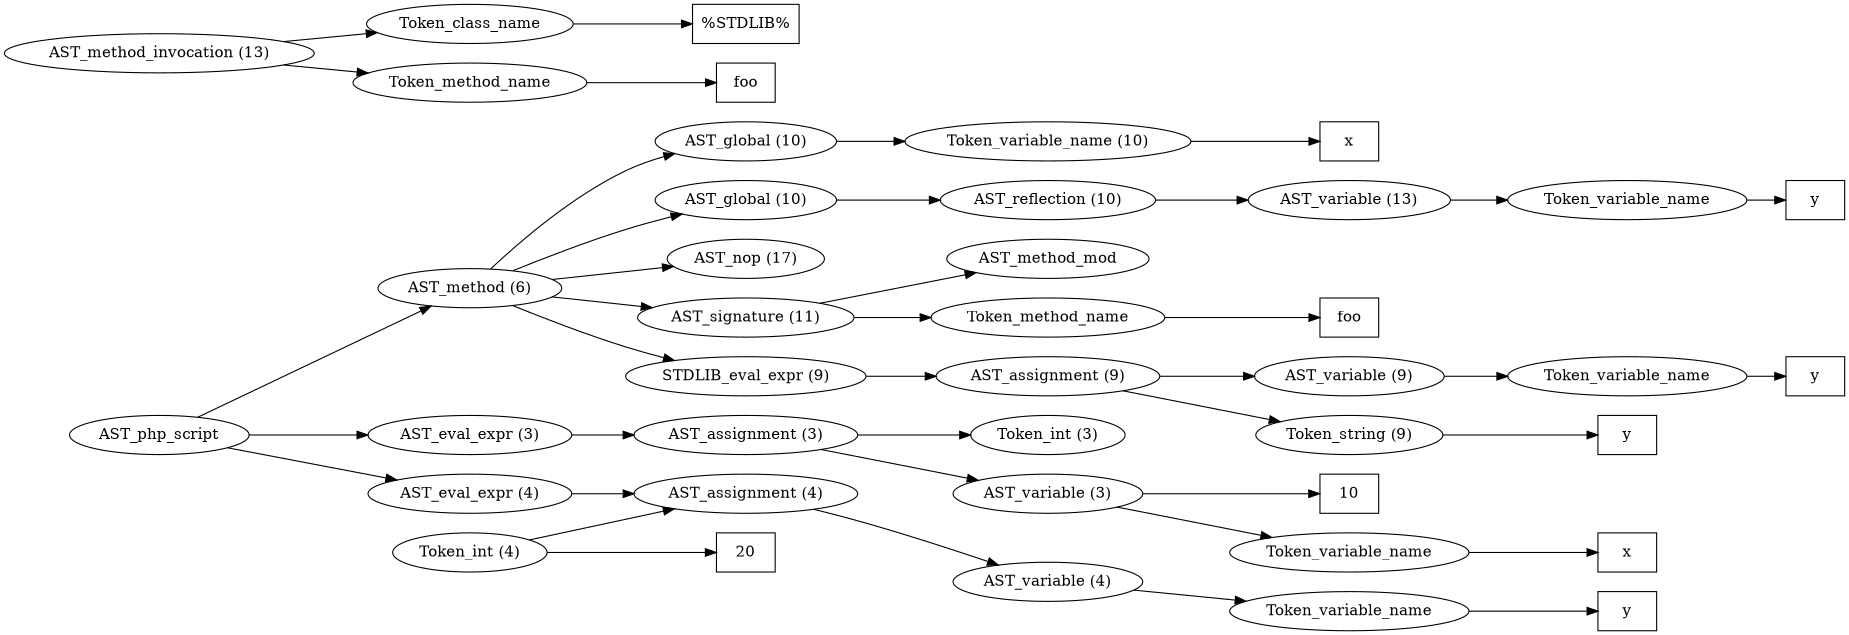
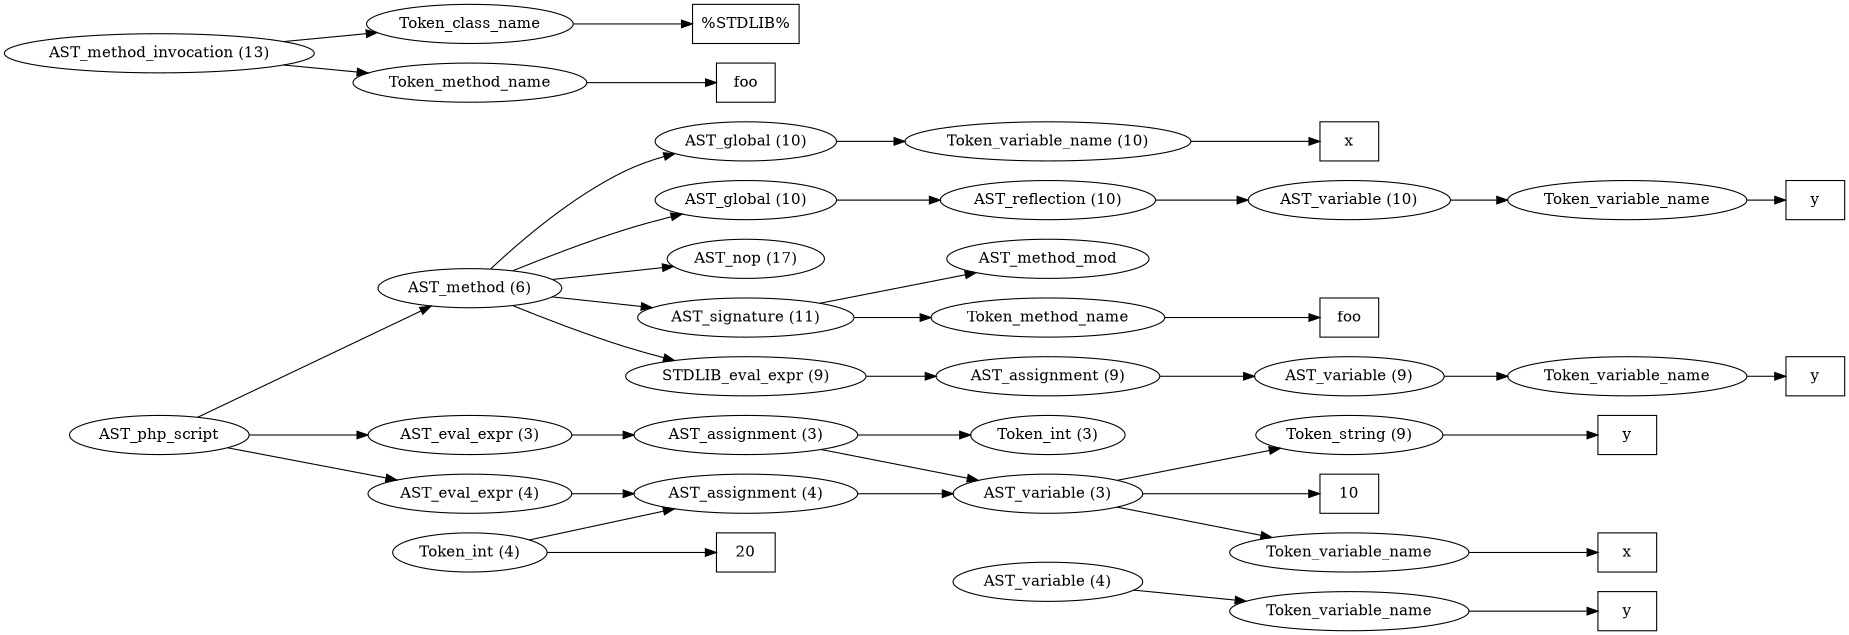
node "AST_variable (13)": label "AST_variable (13)" -> "AST_variable (10)"
edge "AST_assignment (9)" -> "Token_string (9)": now "AST_variable (3)" -> "Token_string (9)"
edge "AST_assignment (4)" -> "AST_variable (4)": now "AST_assignment (4)" -> "AST_variable (3)"
